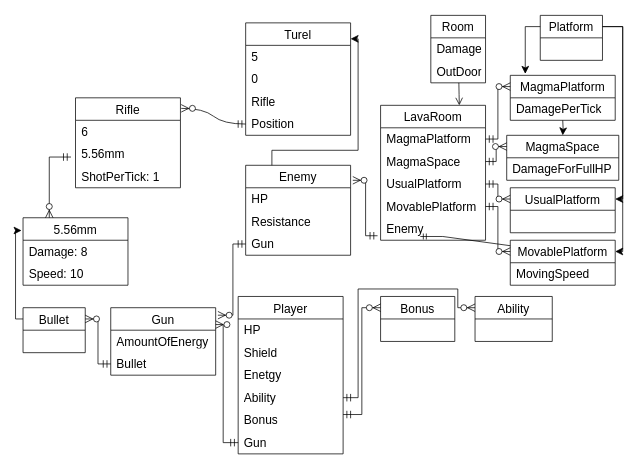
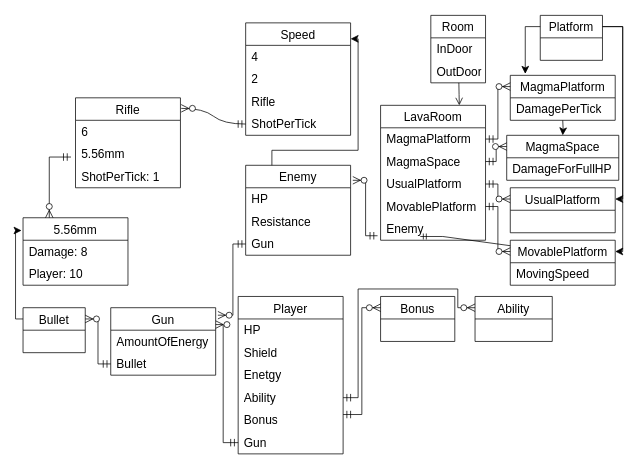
node "Turel": label "Turel" -> "Speed"
node "Damage": label "Damage" -> "InDoor"
node "5": label "5" -> "4"
node "0": label "0" -> "2"
node "Position": label "Position" -> "ShotPerTick"
node "Speed: 10": label "Speed: 10" -> "Player: 10"
